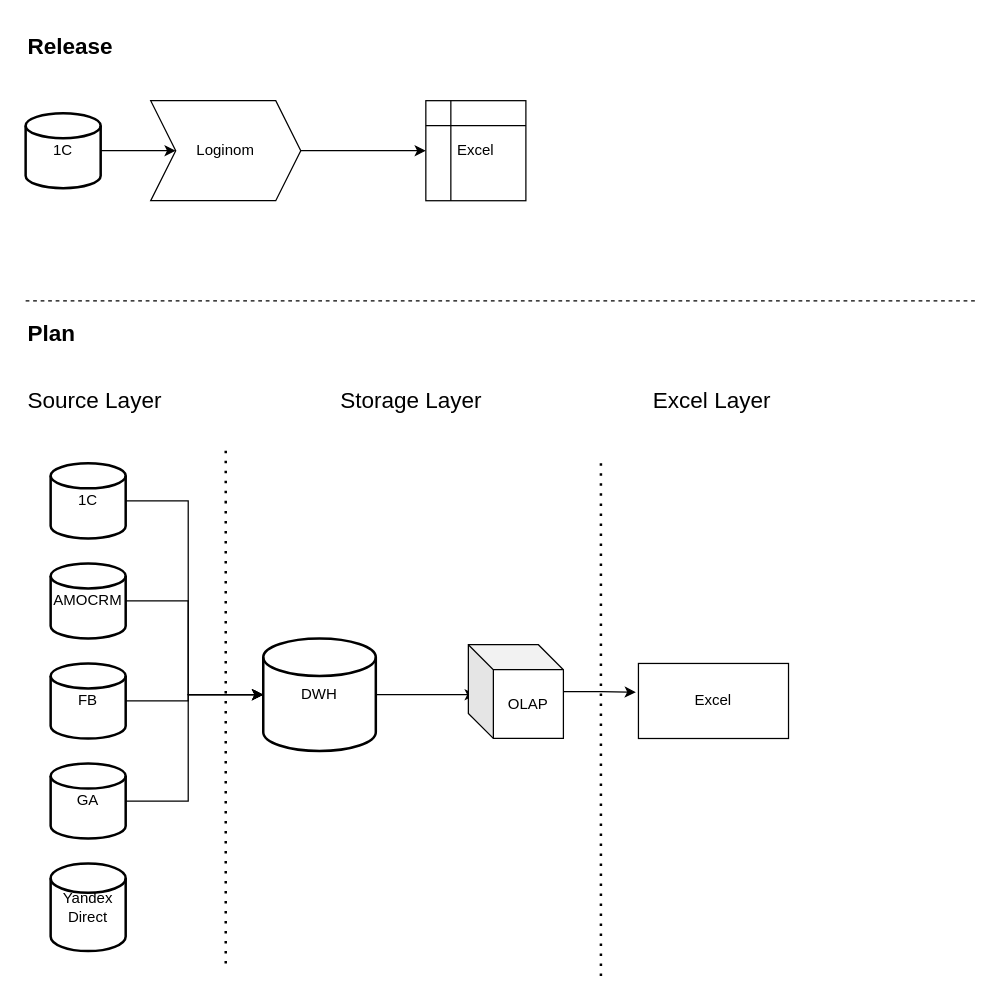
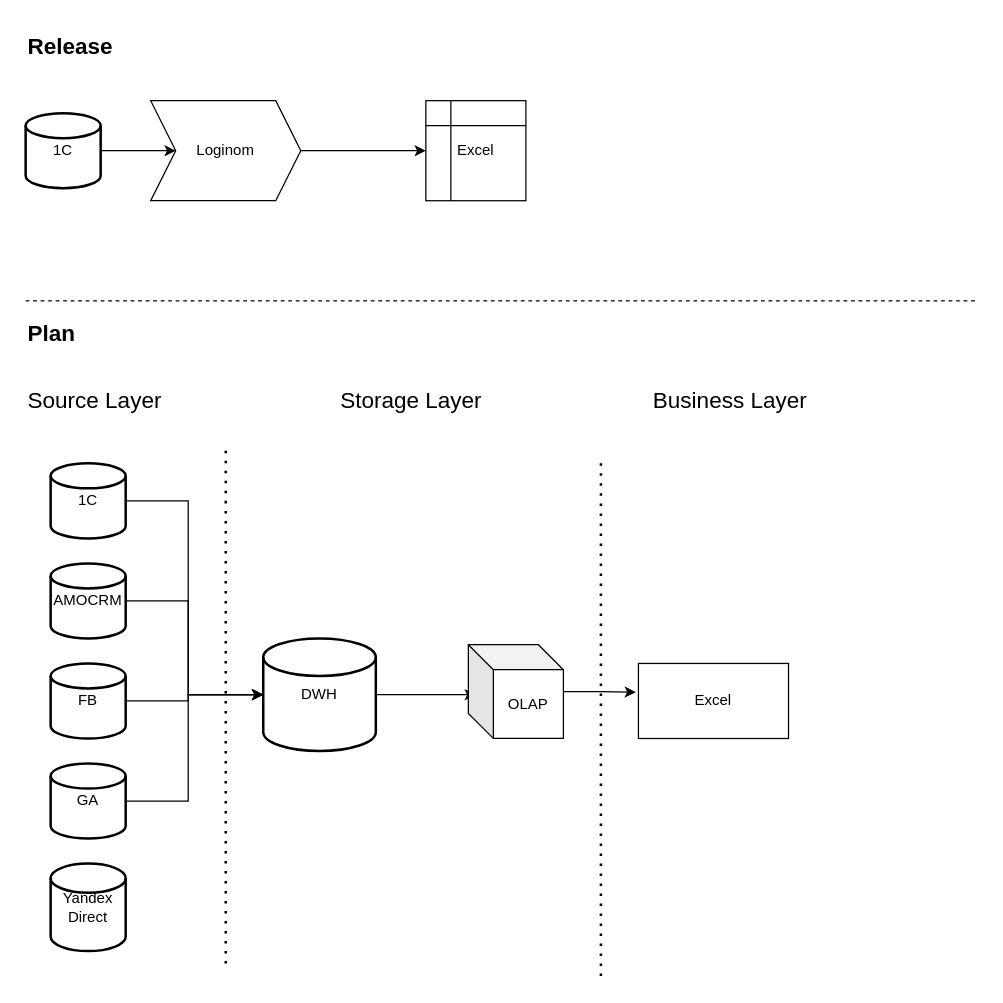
node "Excel Layer": label "Excel Layer" -> "Business Layer"
